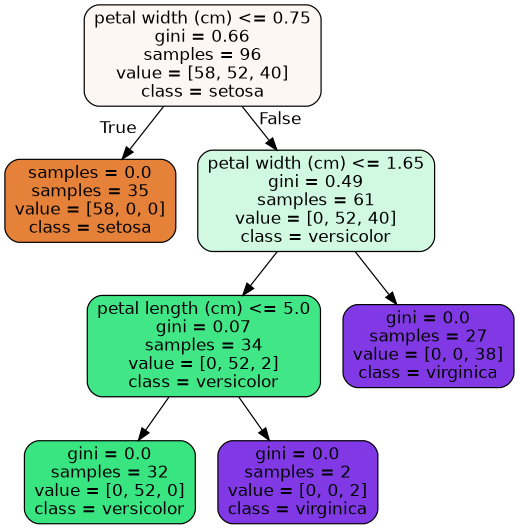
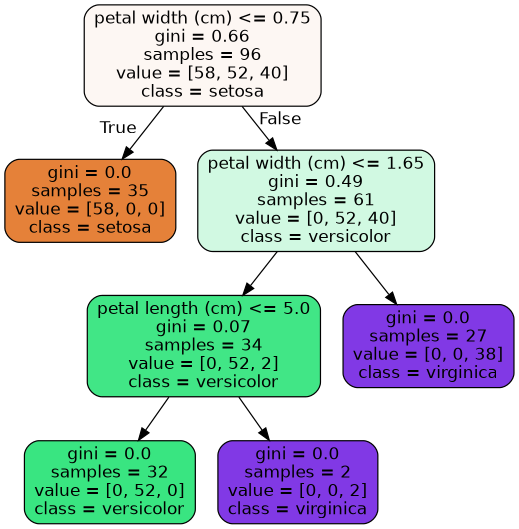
node "samples = 0.0 samples = 35 value = [58, 0, 0] class = setosa": label "samples = 0.0 samples = 35 value = [58, 0, 0] class = setosa" -> "gini = 0.0 samples = 35 value = [58, 0, 0] class = setosa"
